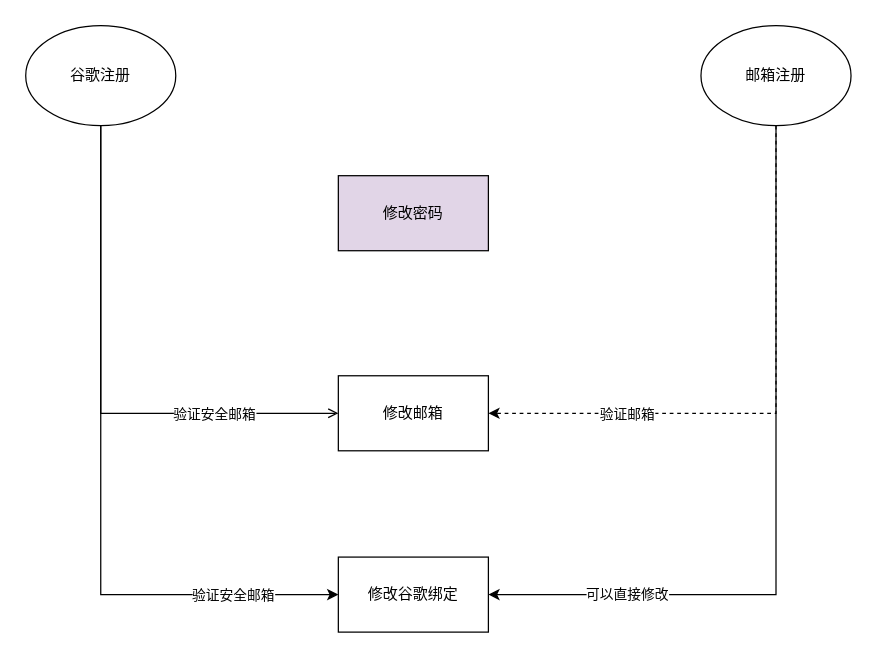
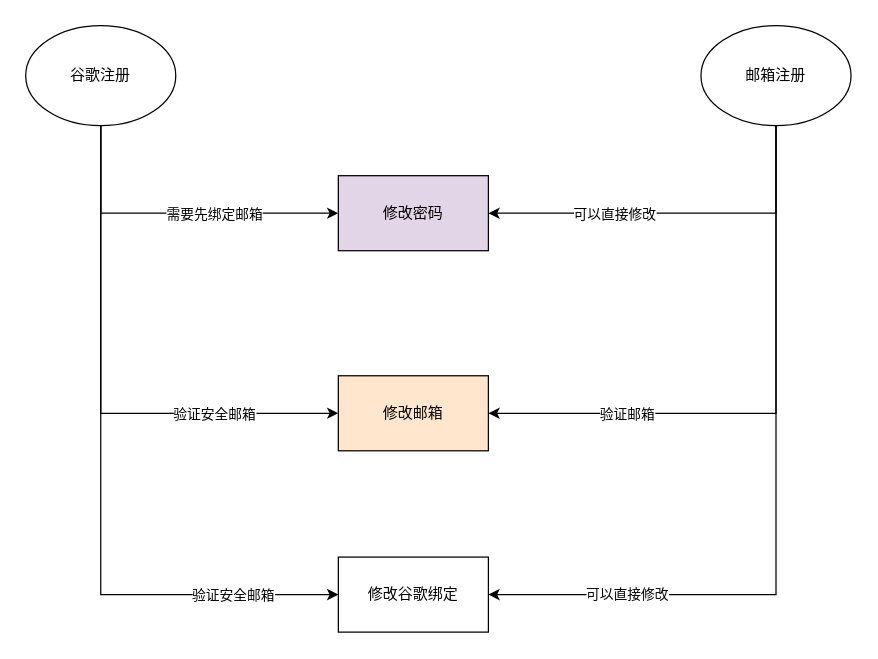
edge "谷歌注册" -> "修改密码": added, label "需要先绑定邮箱"
edge "邮箱注册" -> "修改密码": added, label "可以直接修改"
edge "谷歌注册" -> "修改邮箱": arrowhead open -> classic
node "修改邮箱": fillcolor #ffffff -> #ffe6cc
edge "邮箱注册" -> "修改邮箱": style dashed -> solid
